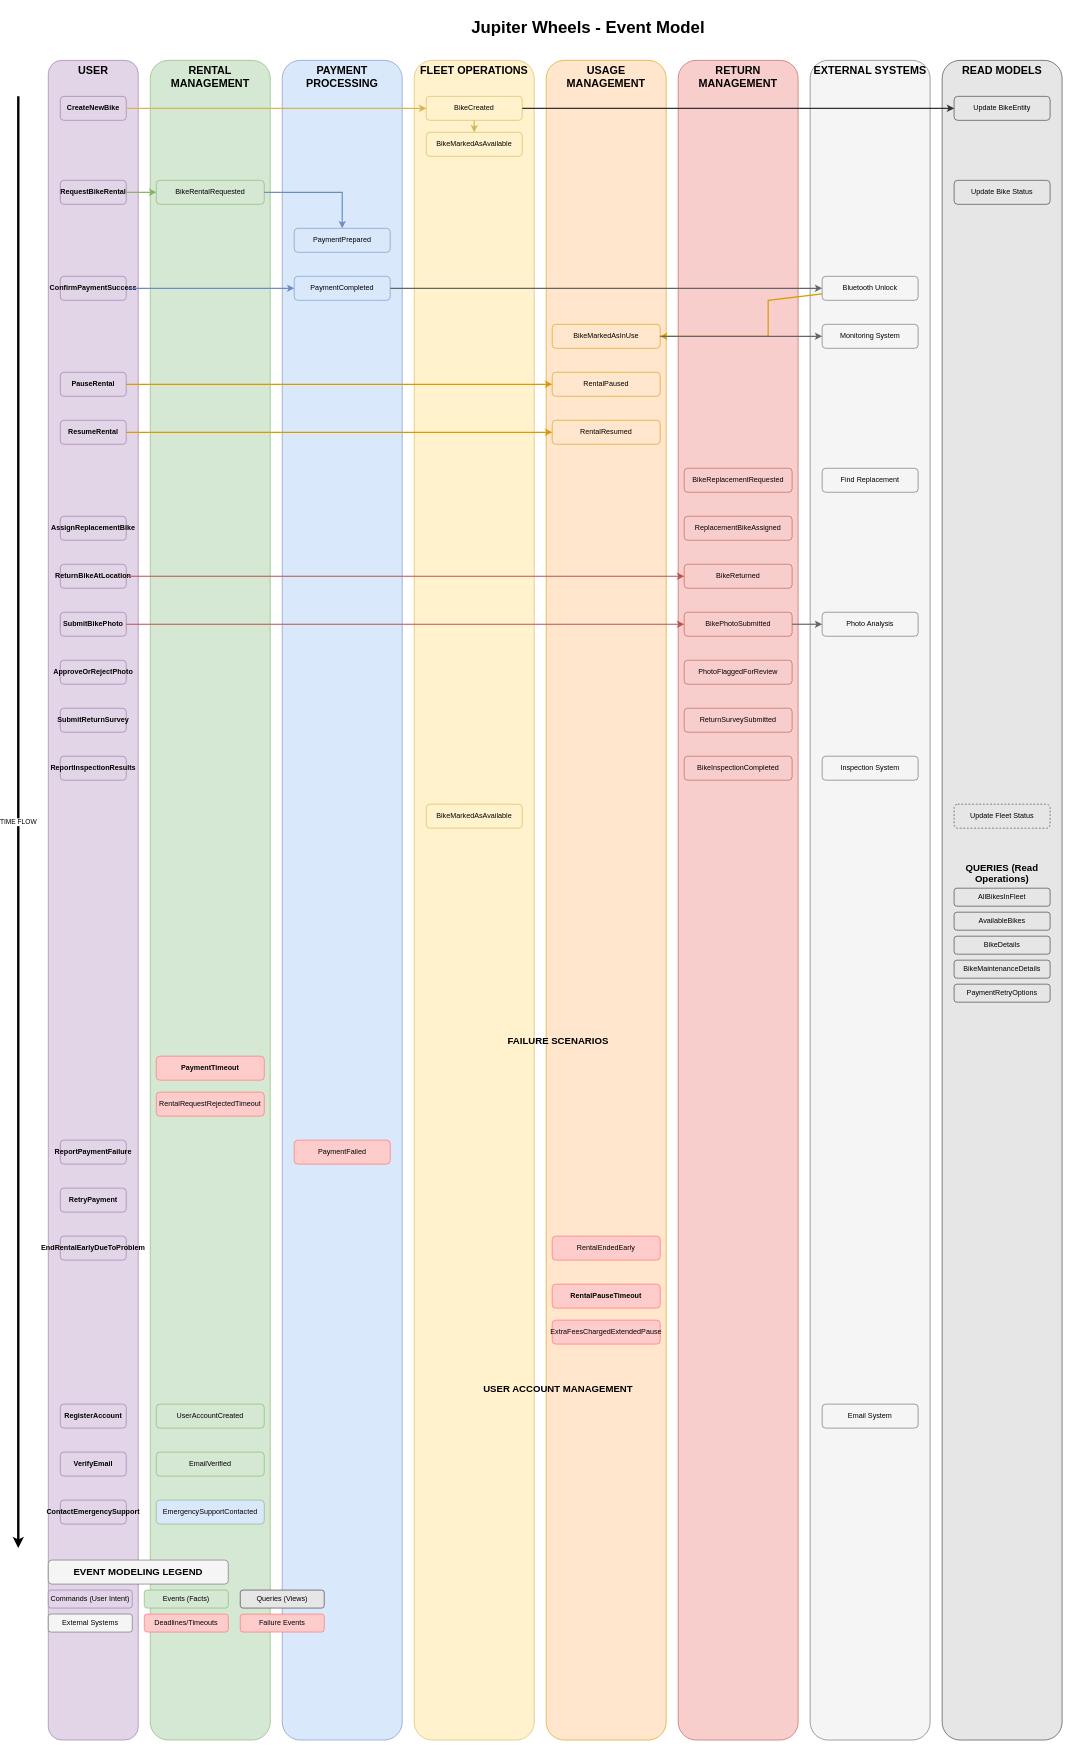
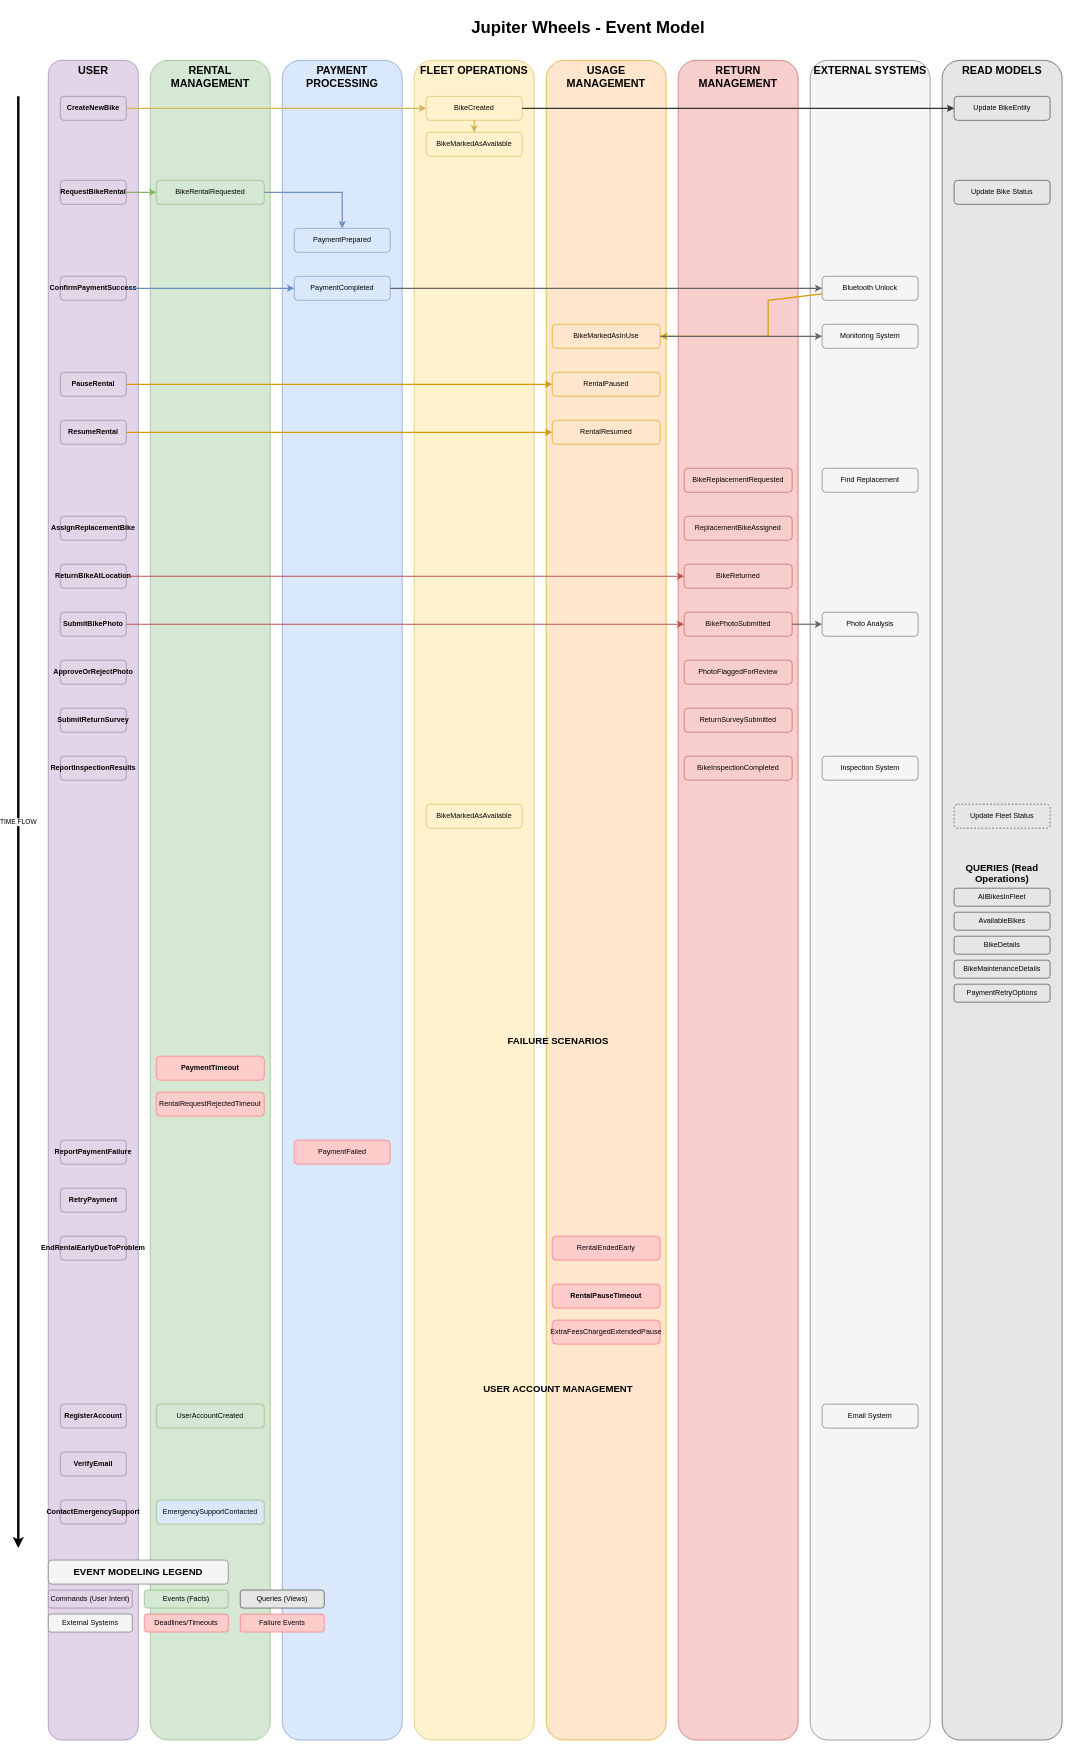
node "EmailVerified": removed
